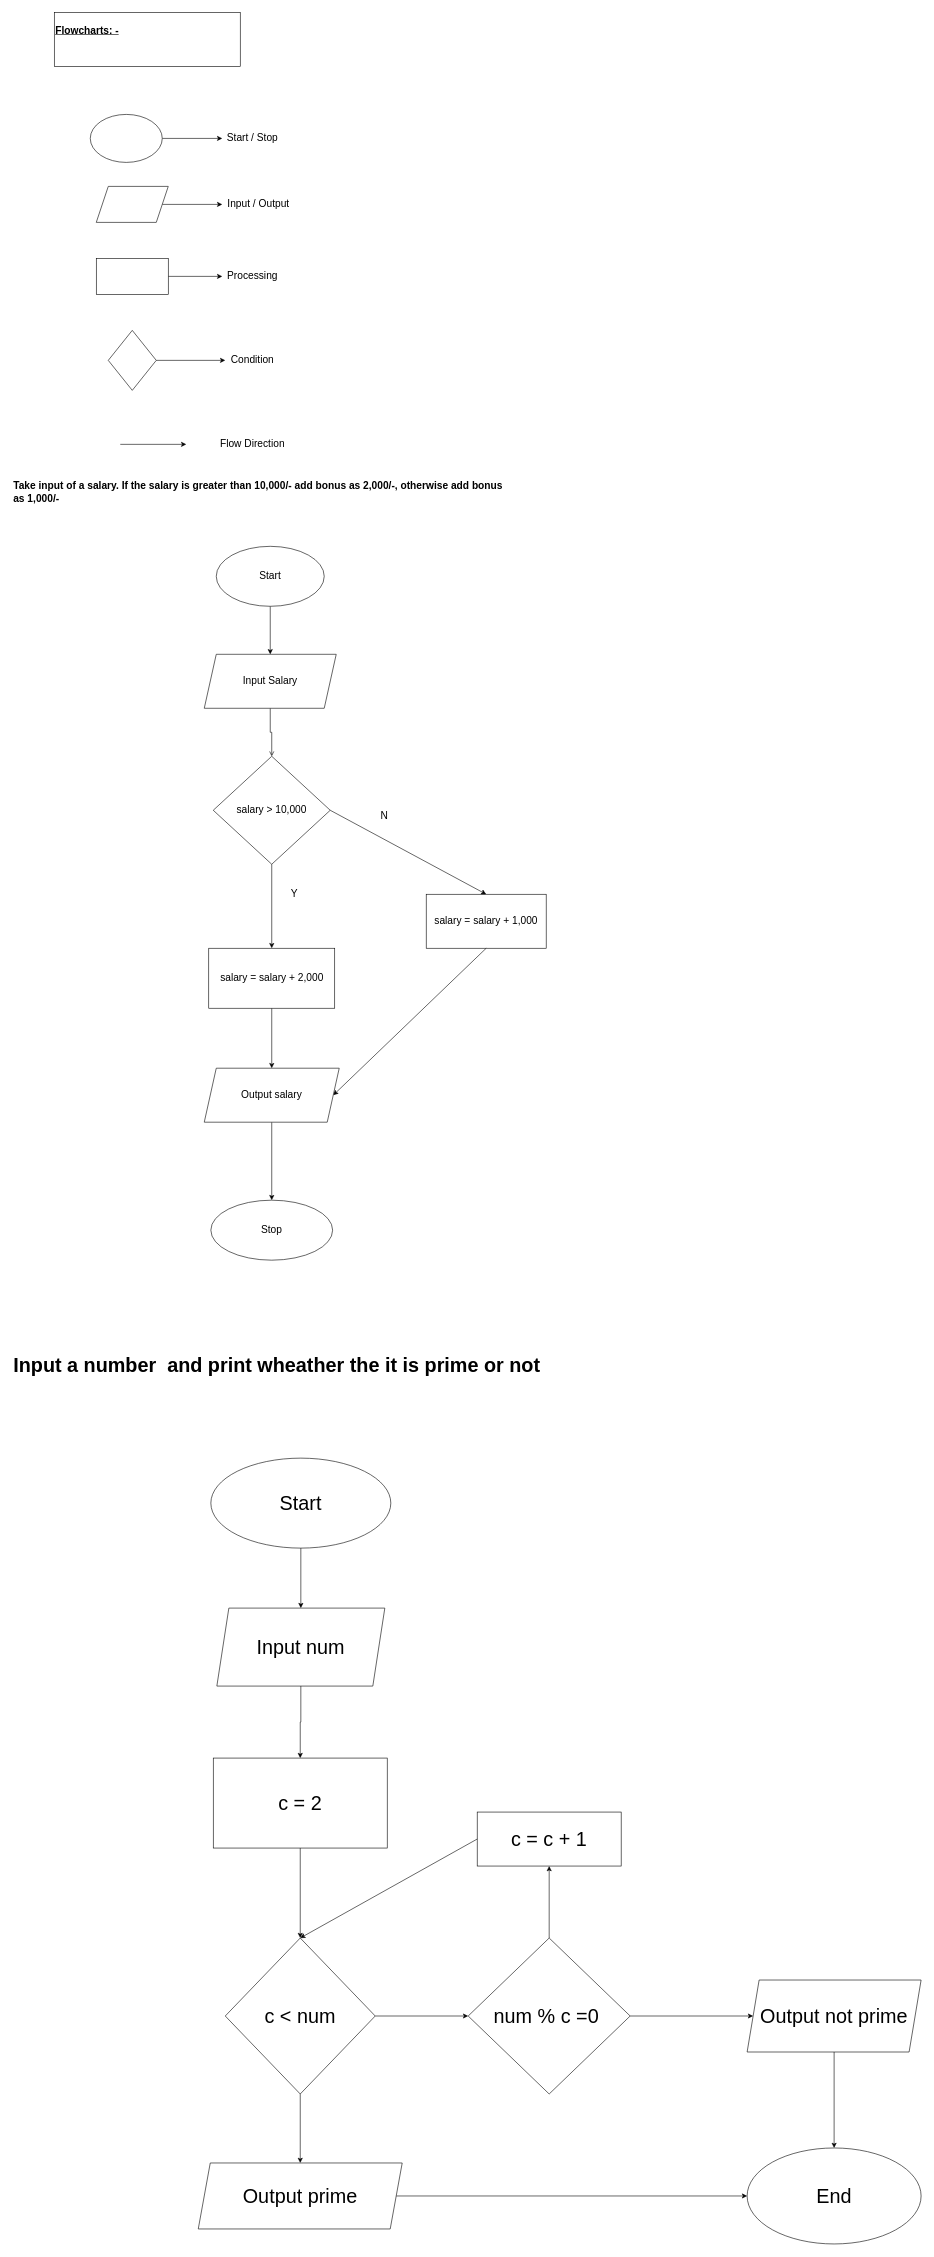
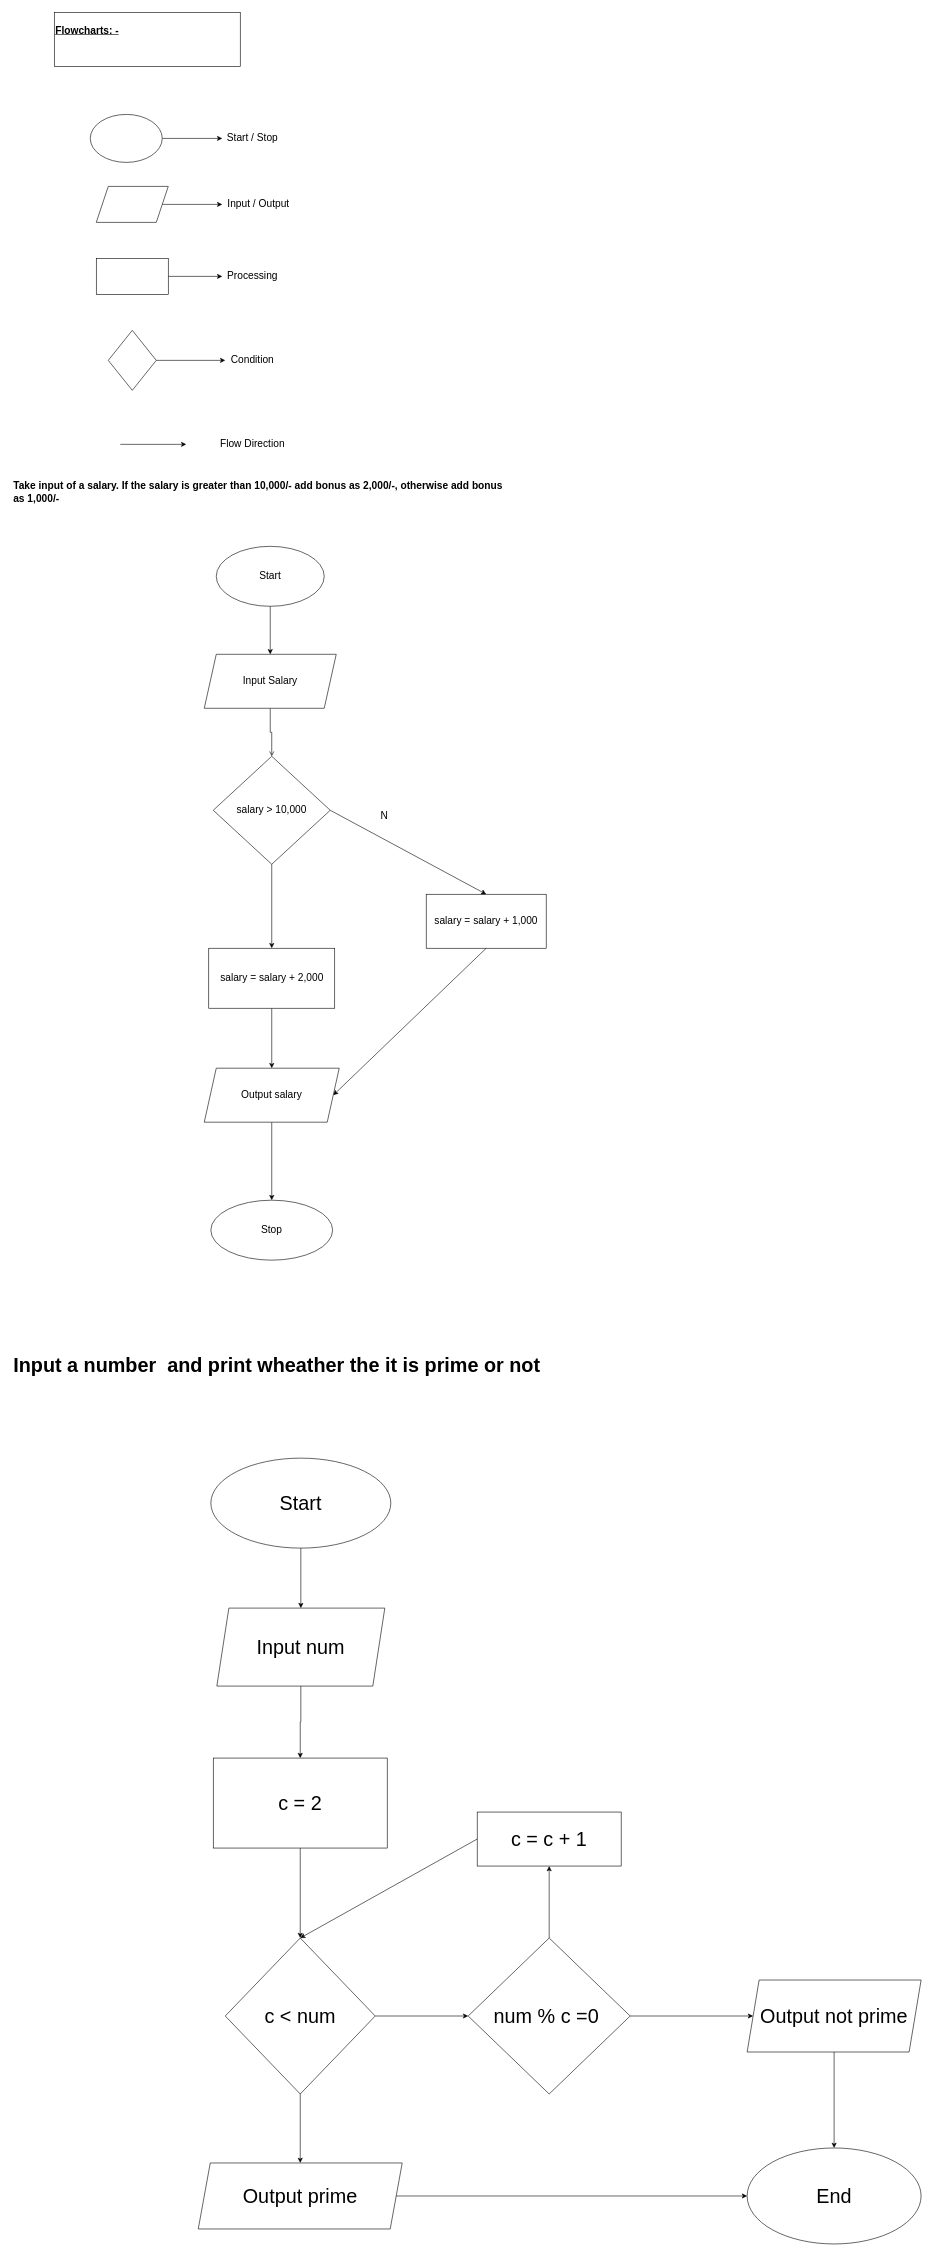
node "Y": removed
